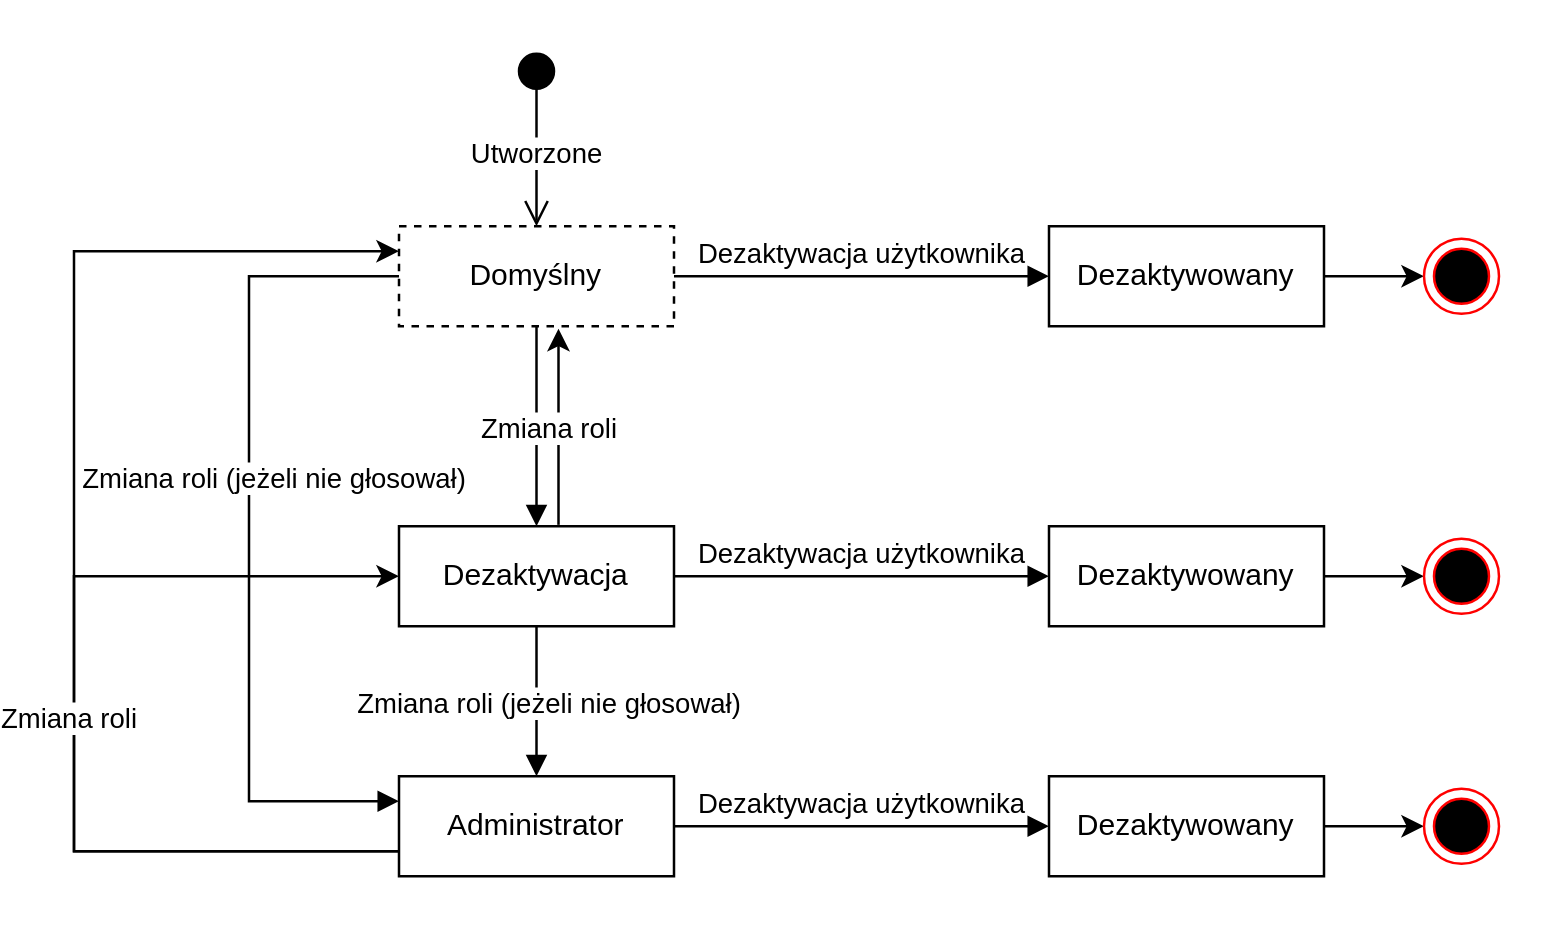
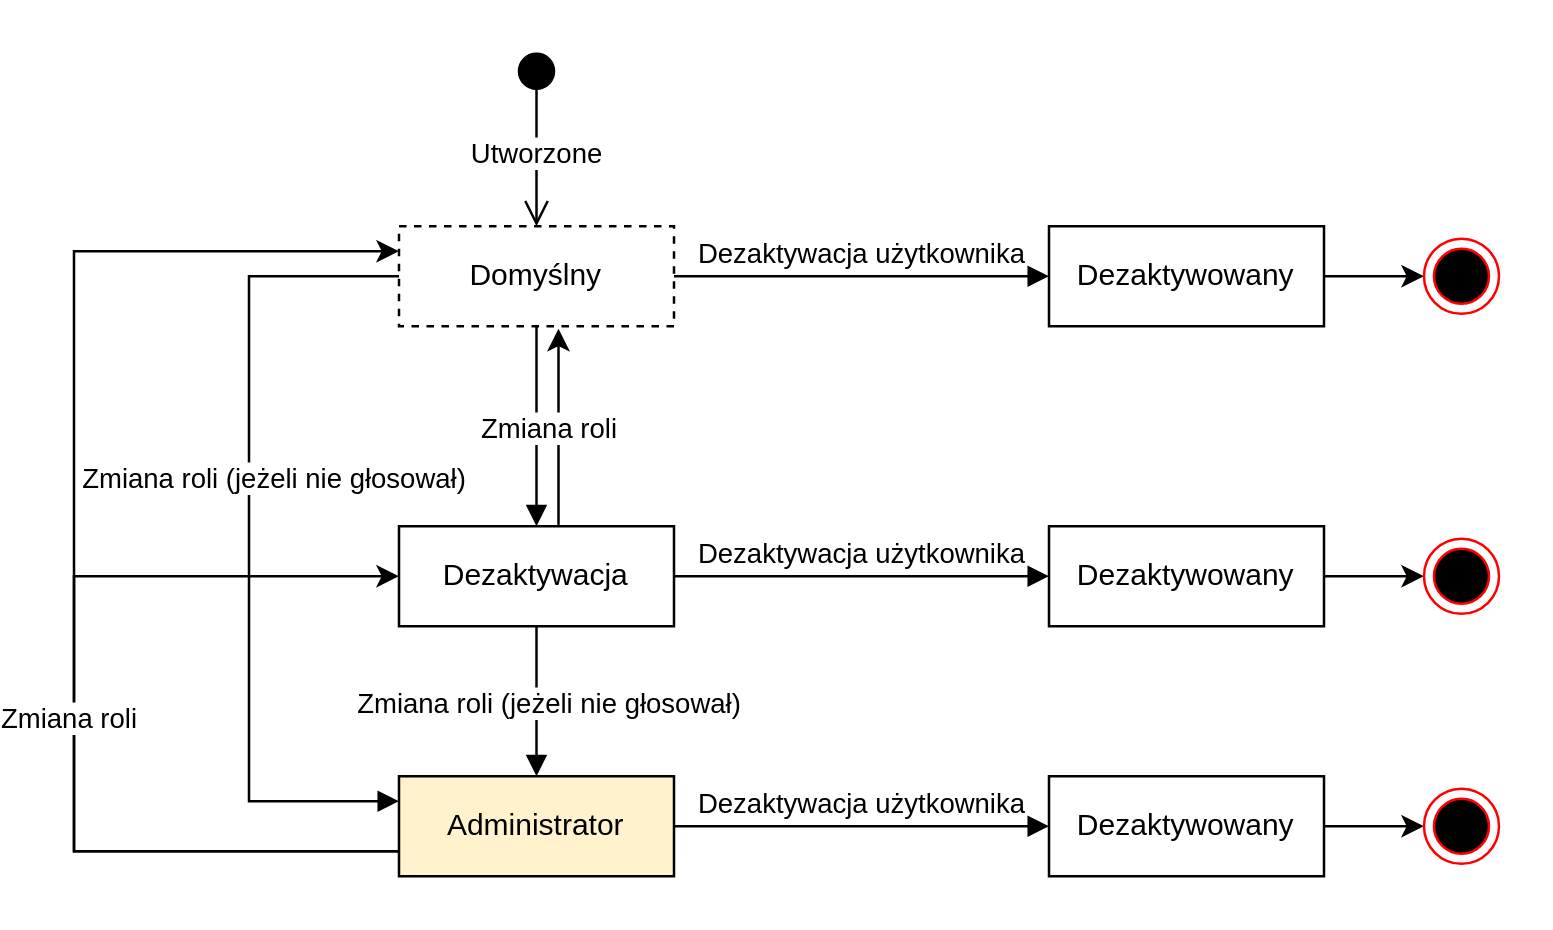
node "Administrator": fillcolor #ffffff -> #fff2cc
